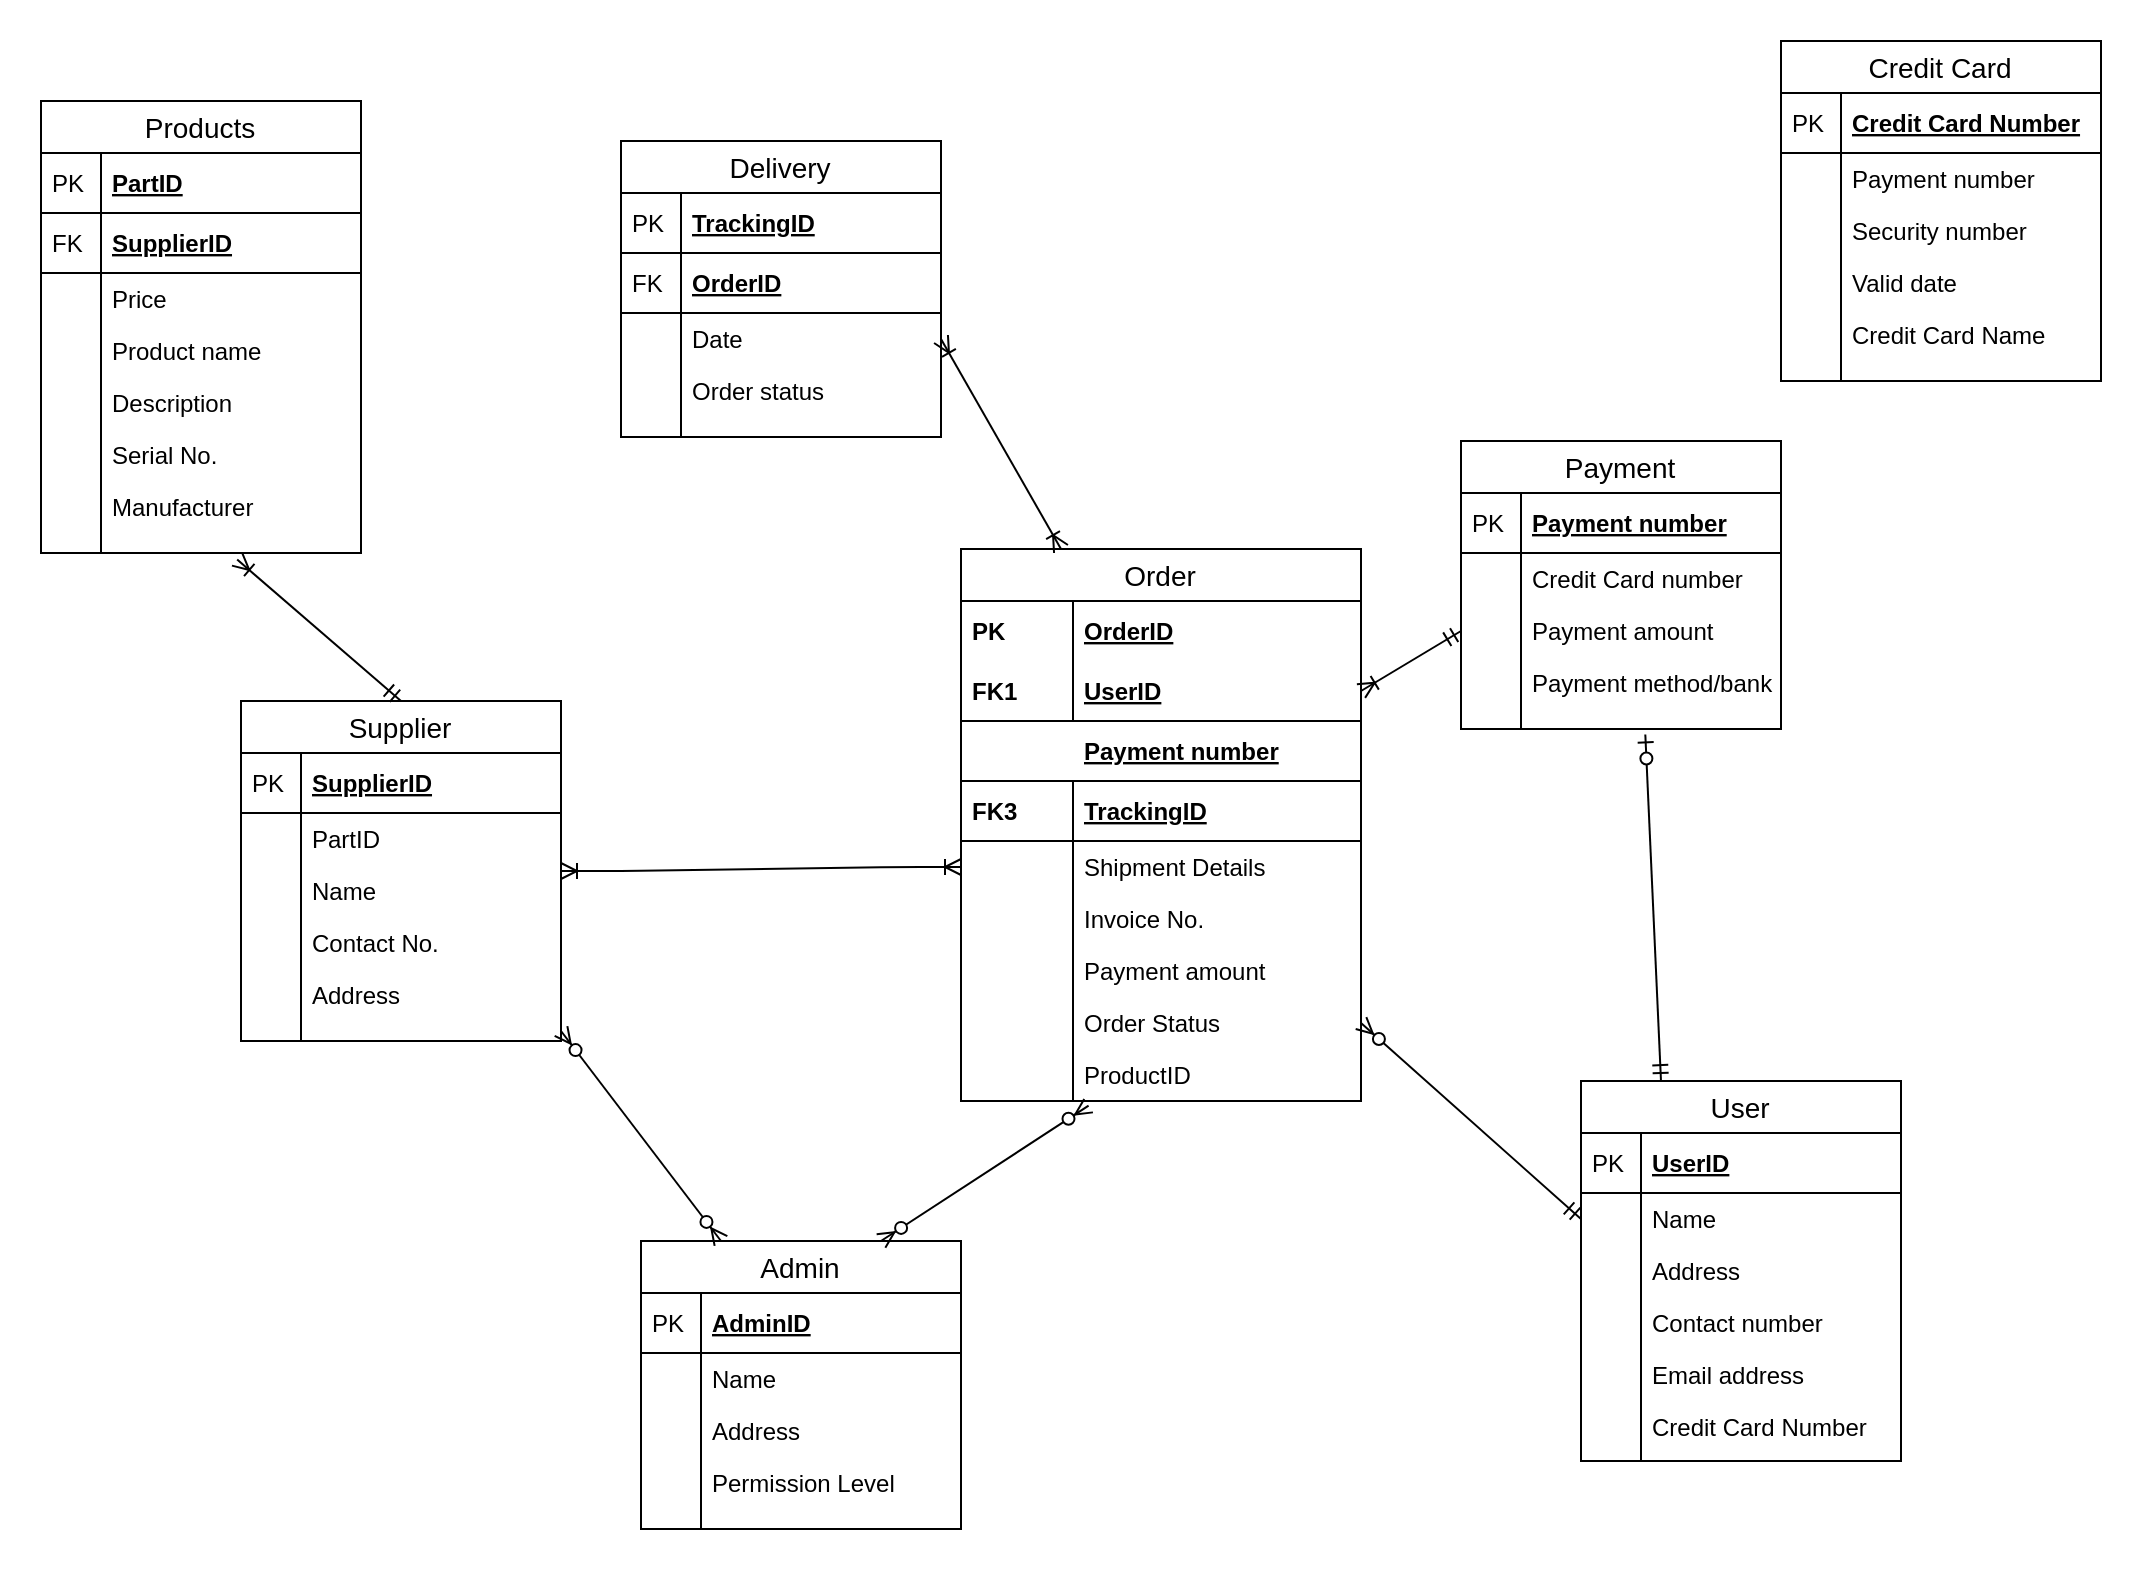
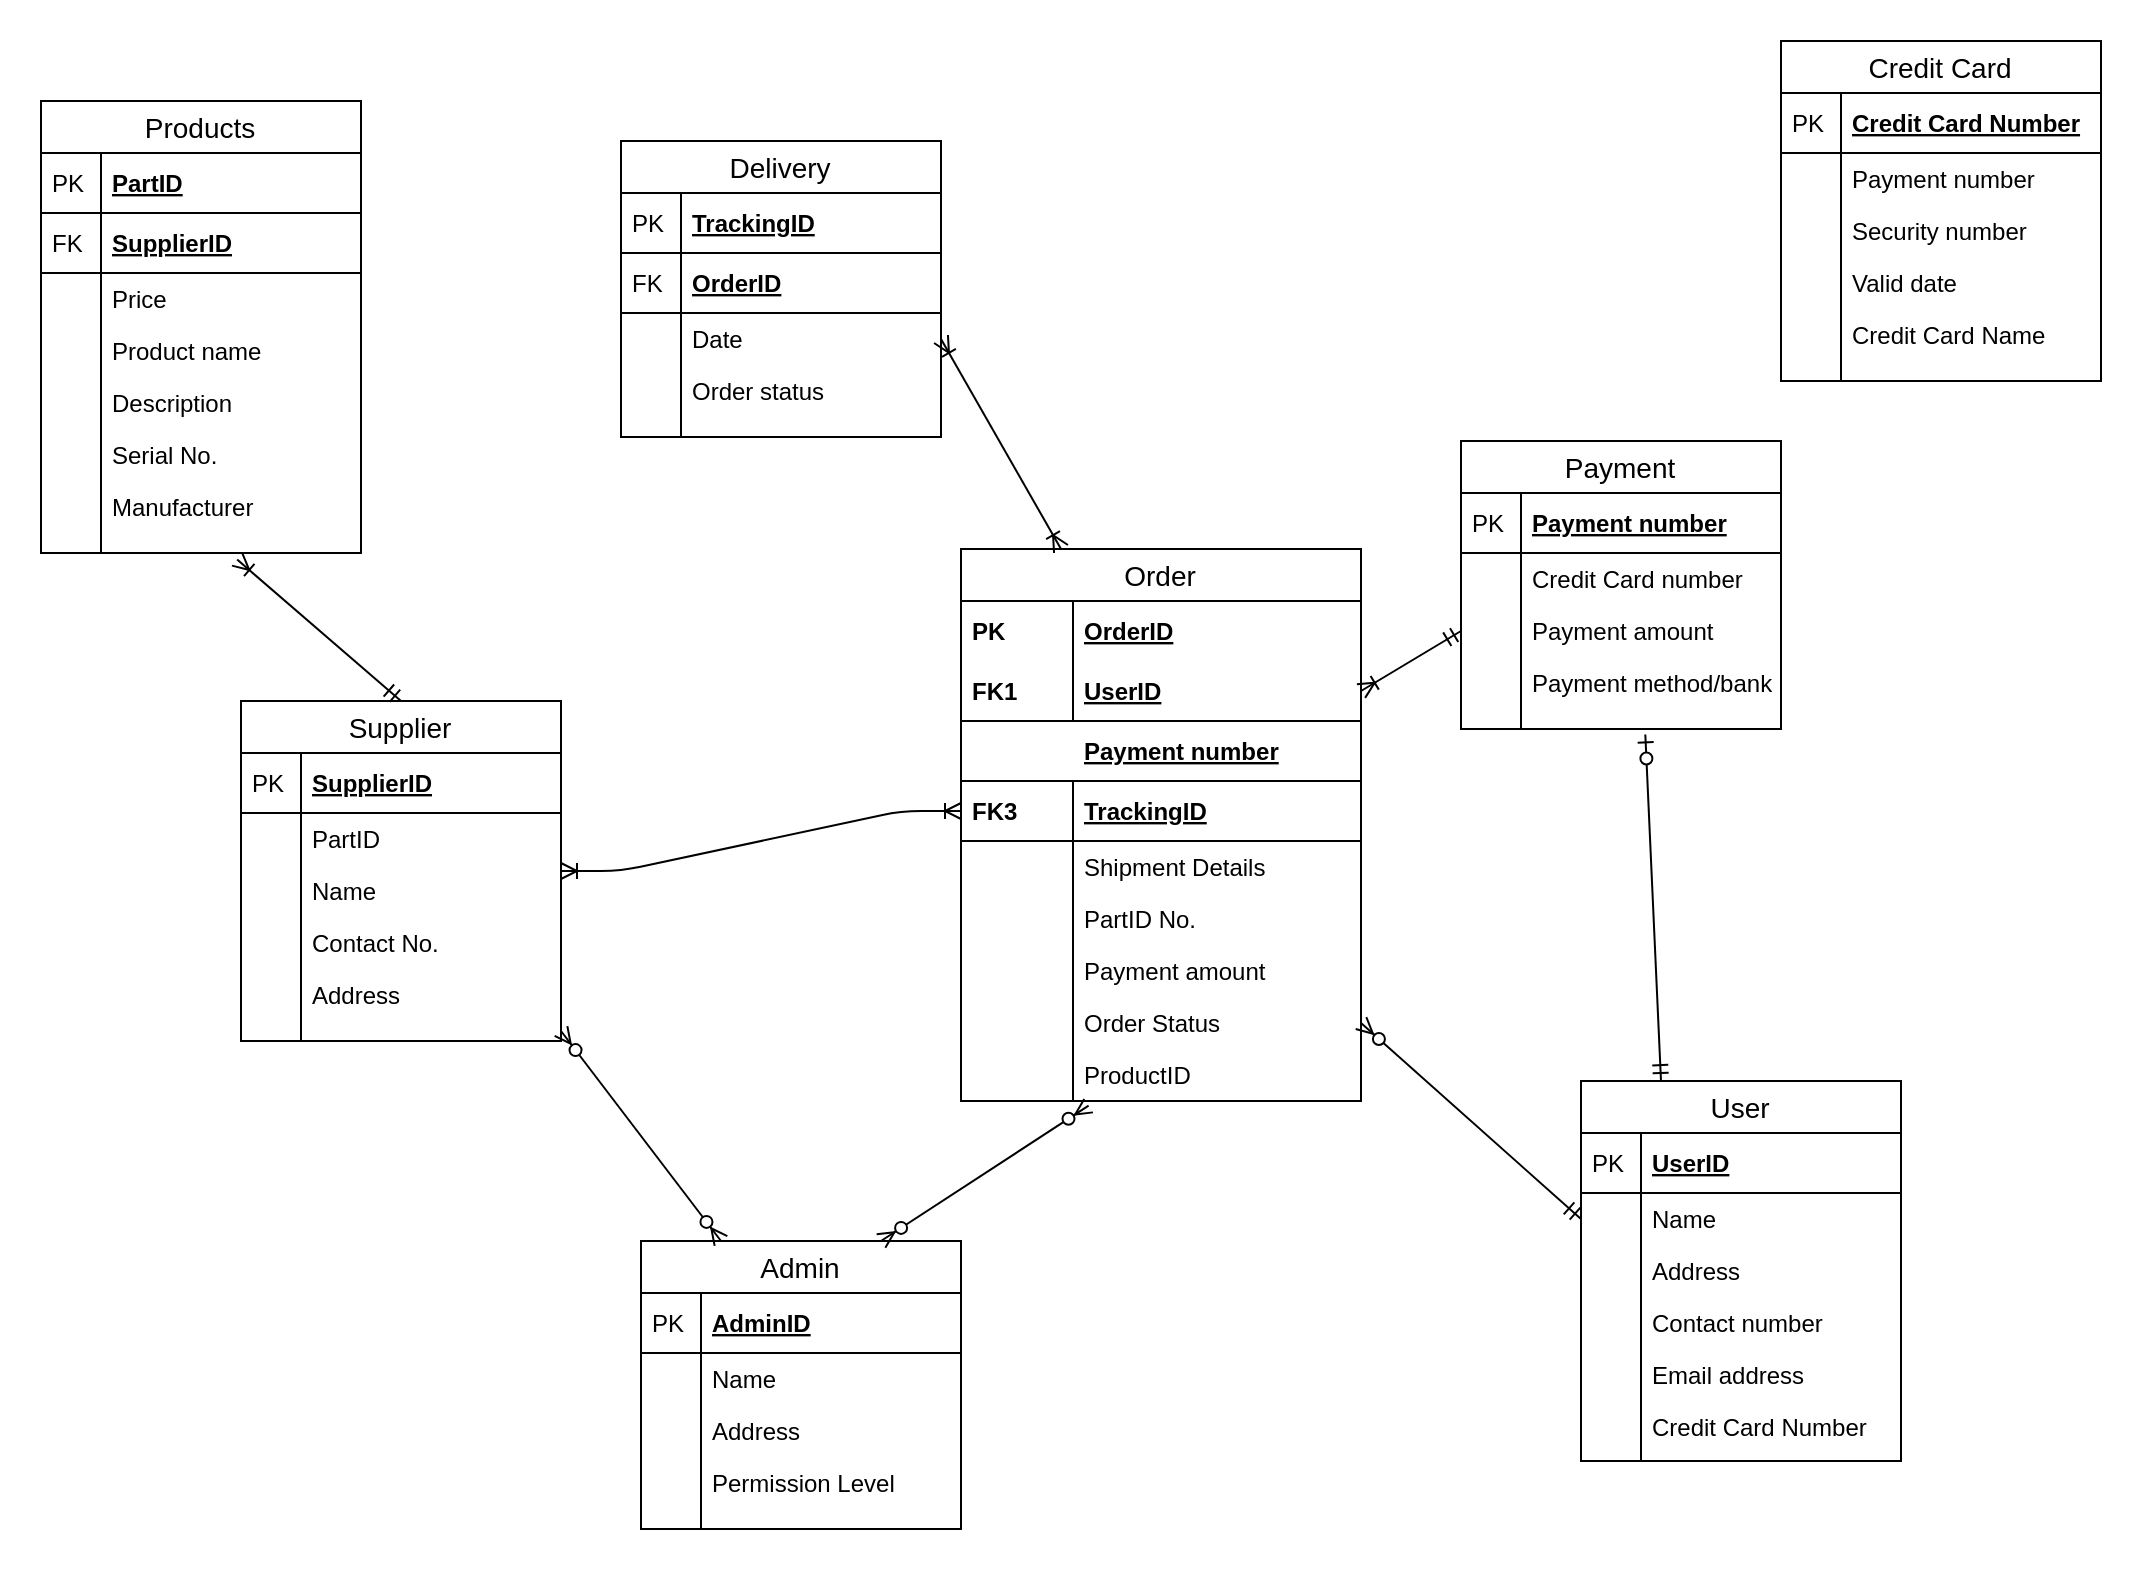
edge "Shipment Details" -- "Supplier": now "FK3" -- "Supplier"
node "Invoice No.": label "Invoice No." -> "PartID No."
